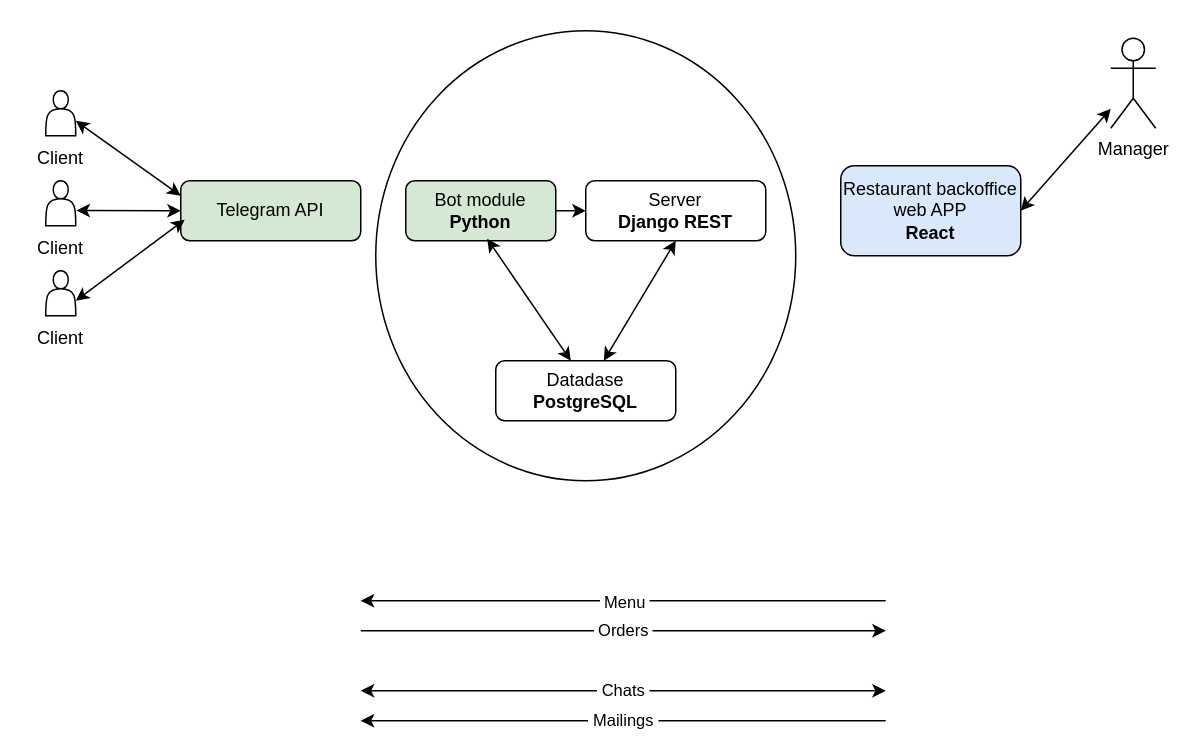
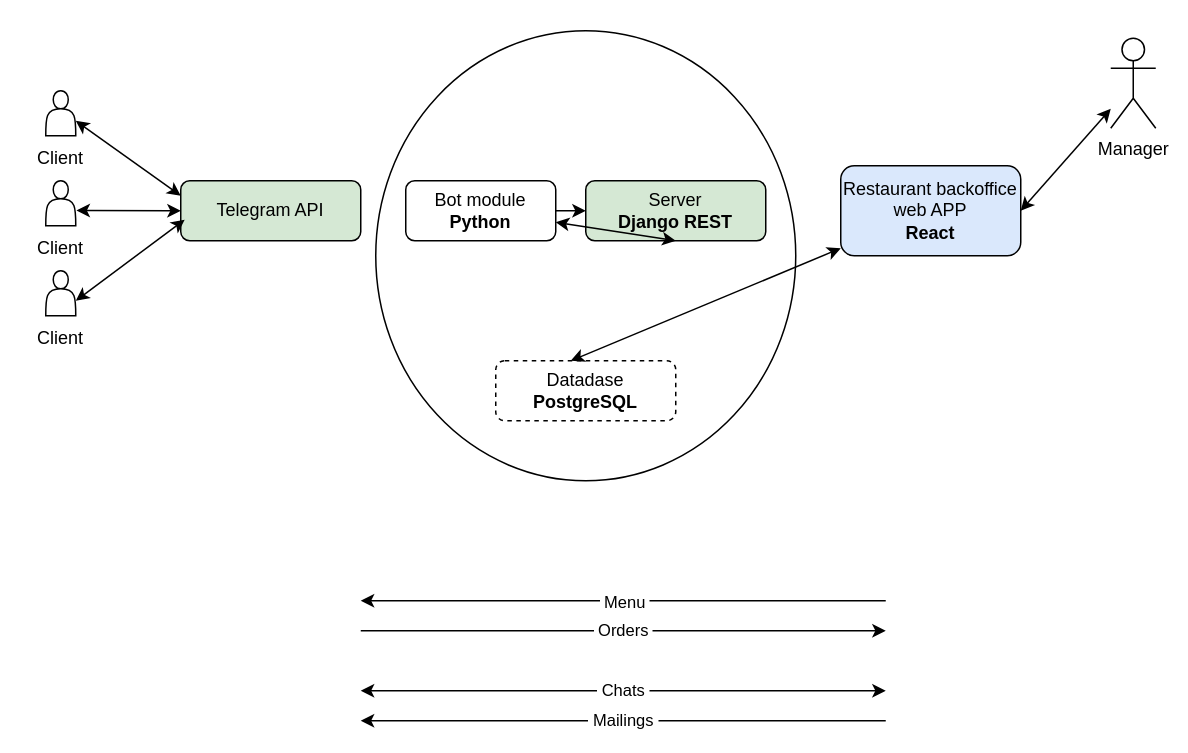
node "Bot module Python": fillcolor #d5e8d4 -> #ffffff
node "Server Django REST": fillcolor #ffffff -> #d5e8d4
edge "Bot module Python" -- "Datadase PostgreSQL": now "Restaurant backoffice web APP React" -- "Datadase PostgreSQL"
edge "Server Django REST" -- "Datadase PostgreSQL": now "Server Django REST" -- "Bot module Python"
node "Datadase PostgreSQL": style solid -> dashed
